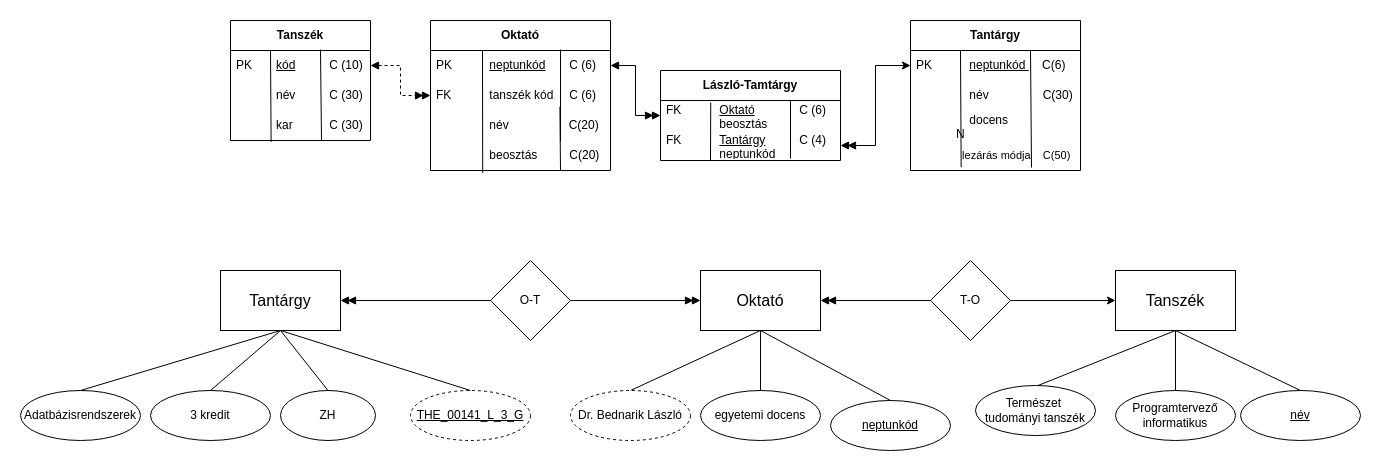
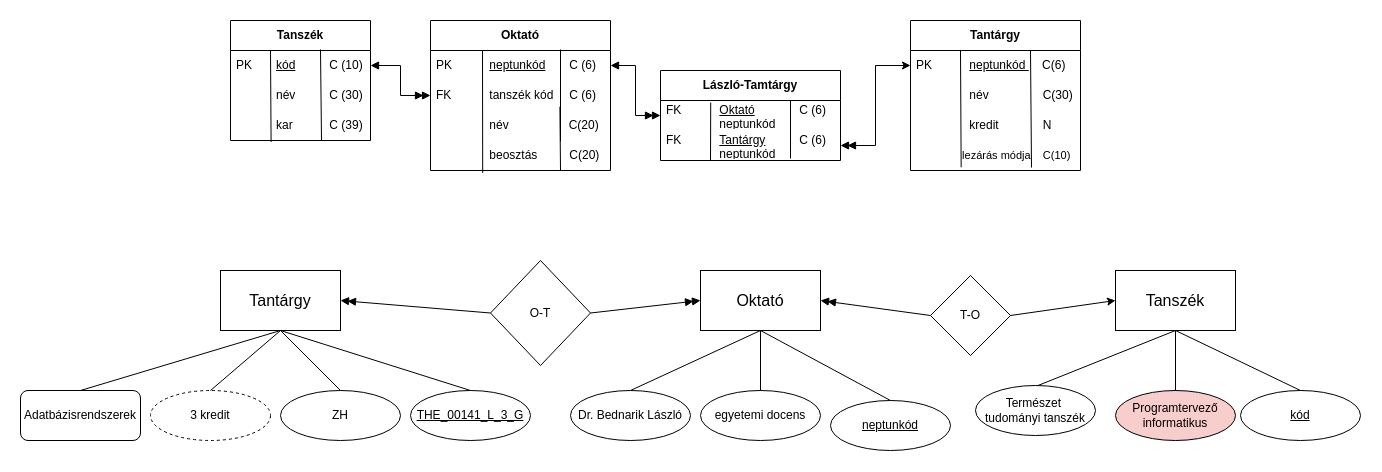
edge "PK kód C (10)" -- "FK tanszék kód C (6)": style dashed -> solid
node "FK Oktató C (6) beosztás": label "FK Oktató C (6) beosztás" -> "FK Oktató C (6) neptunkód"
node "kar C (30)": label "kar C (30)" -> "kar C (39)"
node "docens N": label "docens N" -> "kredit N"
node "FK Tantárgy C (4) neptunkód": label "FK Tantárgy C (4) neptunkód" -> "FK Tantárgy C (6) neptunkód"
node "lezárás módja C(50)": label "lezárás módja C(50)" -> "lezárás módja C(10)"
node "O-T": size 80x80 -> 100x105
node "T-O": moved (971, 301) -> (971, 316)
node "Adatbázisrendszerek": shape ellipse -> rounded rectangle
node "3 kredit": style solid -> dashed
node "ZH": size 95x50 -> 120x50
node "THE_00141_L_3_G": style dashed -> solid
node "Dr. Bednarik László": style dashed -> solid
node "Programtervező informatikus": fillcolor #ffffff -> #f8cecc
node "név": label "név" -> "kód"
